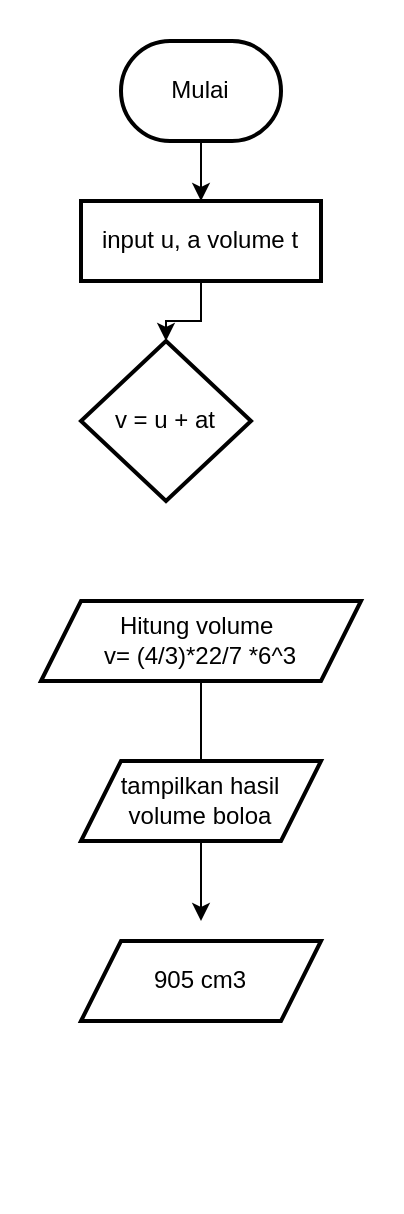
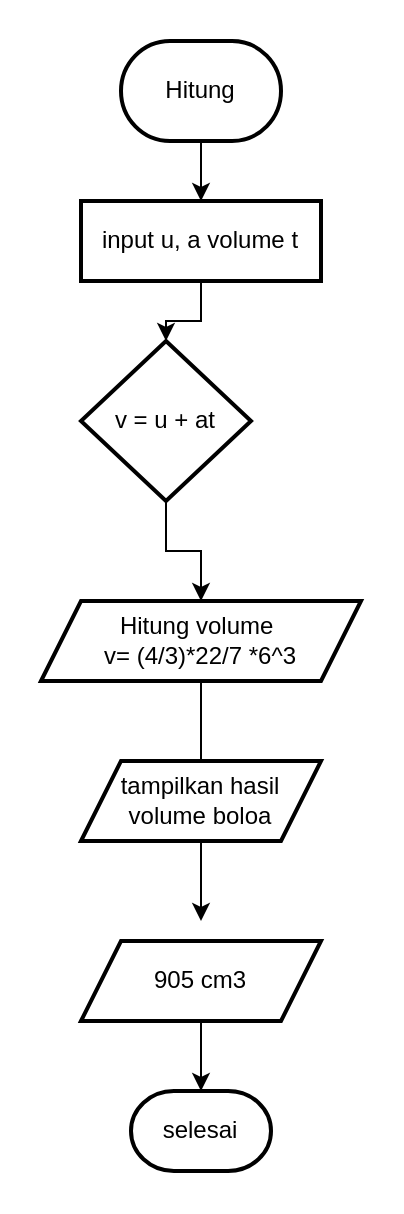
node "Mulai": label "Mulai" -> "Hitung"
edge "v = u + at" -> "Hitung volume v= (4/3)*22/7 *6^3": added
edge "905 cm3" -> "selesai": added
node "selesai": added
